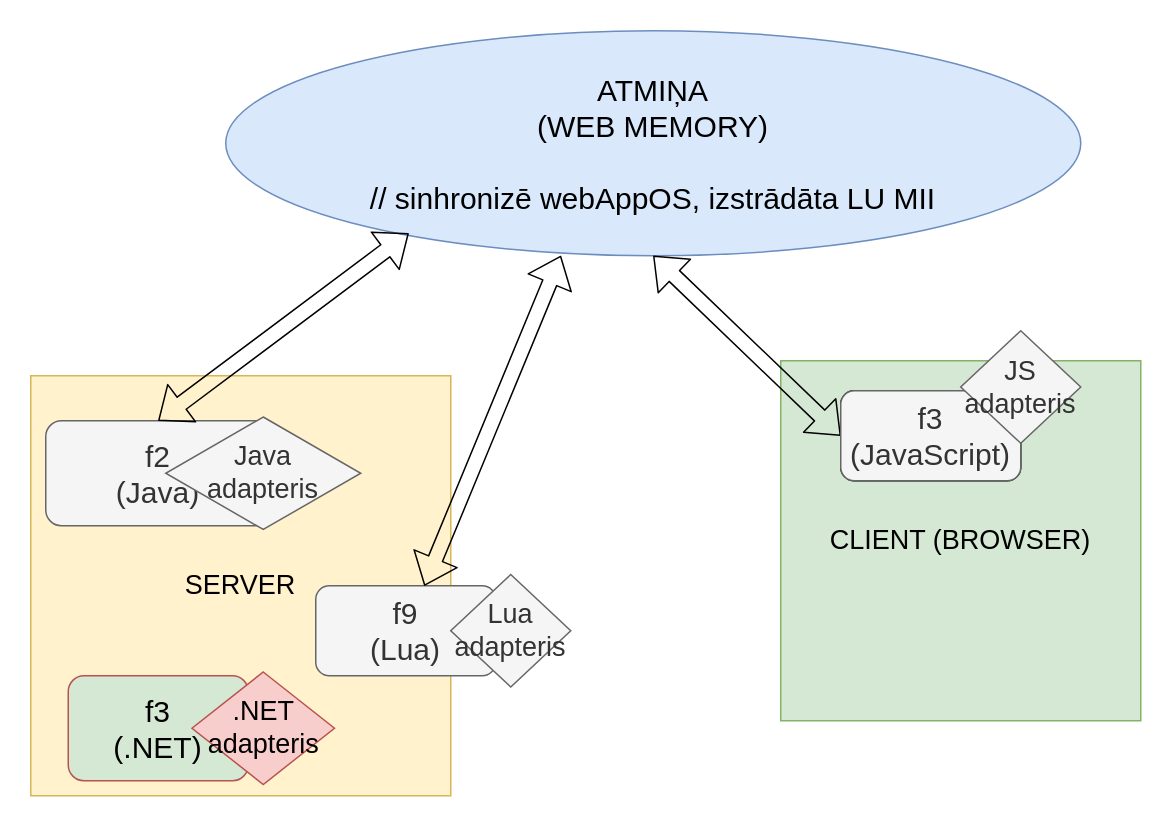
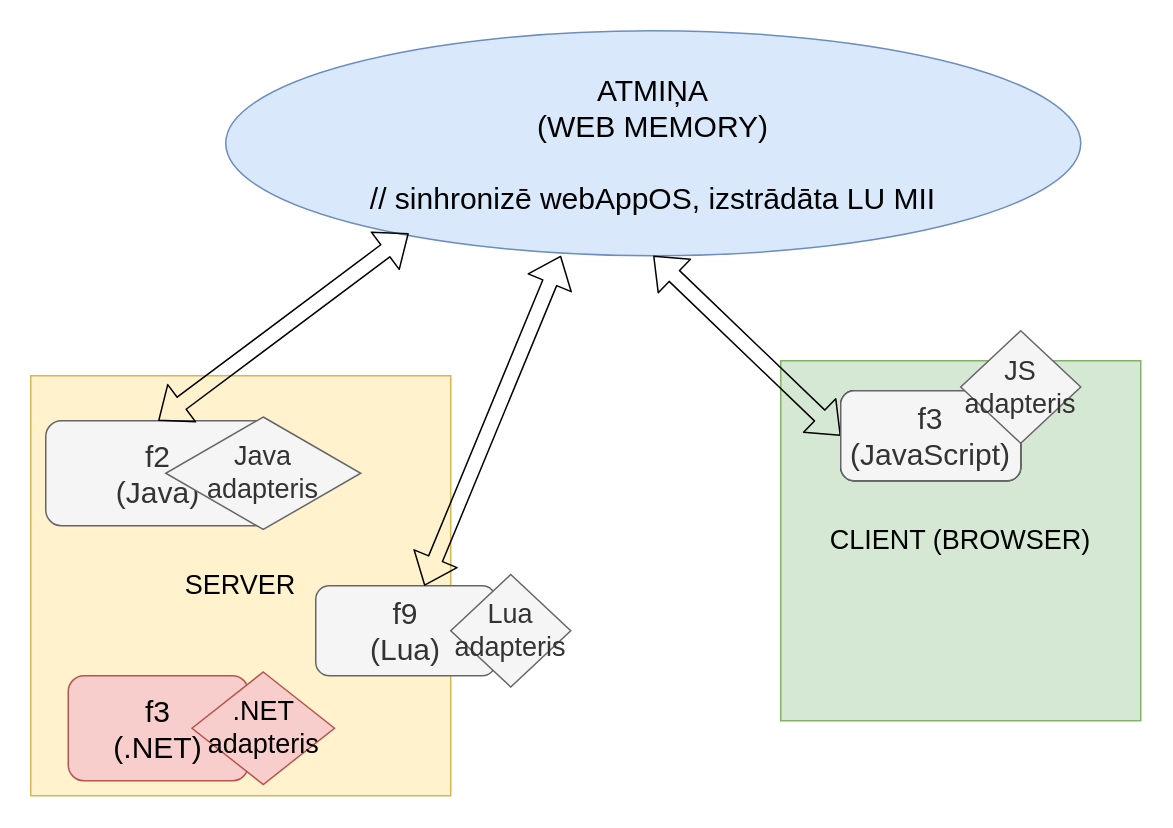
node "f3 (.NET)": fillcolor #d5e8d4 -> #f8cecc
